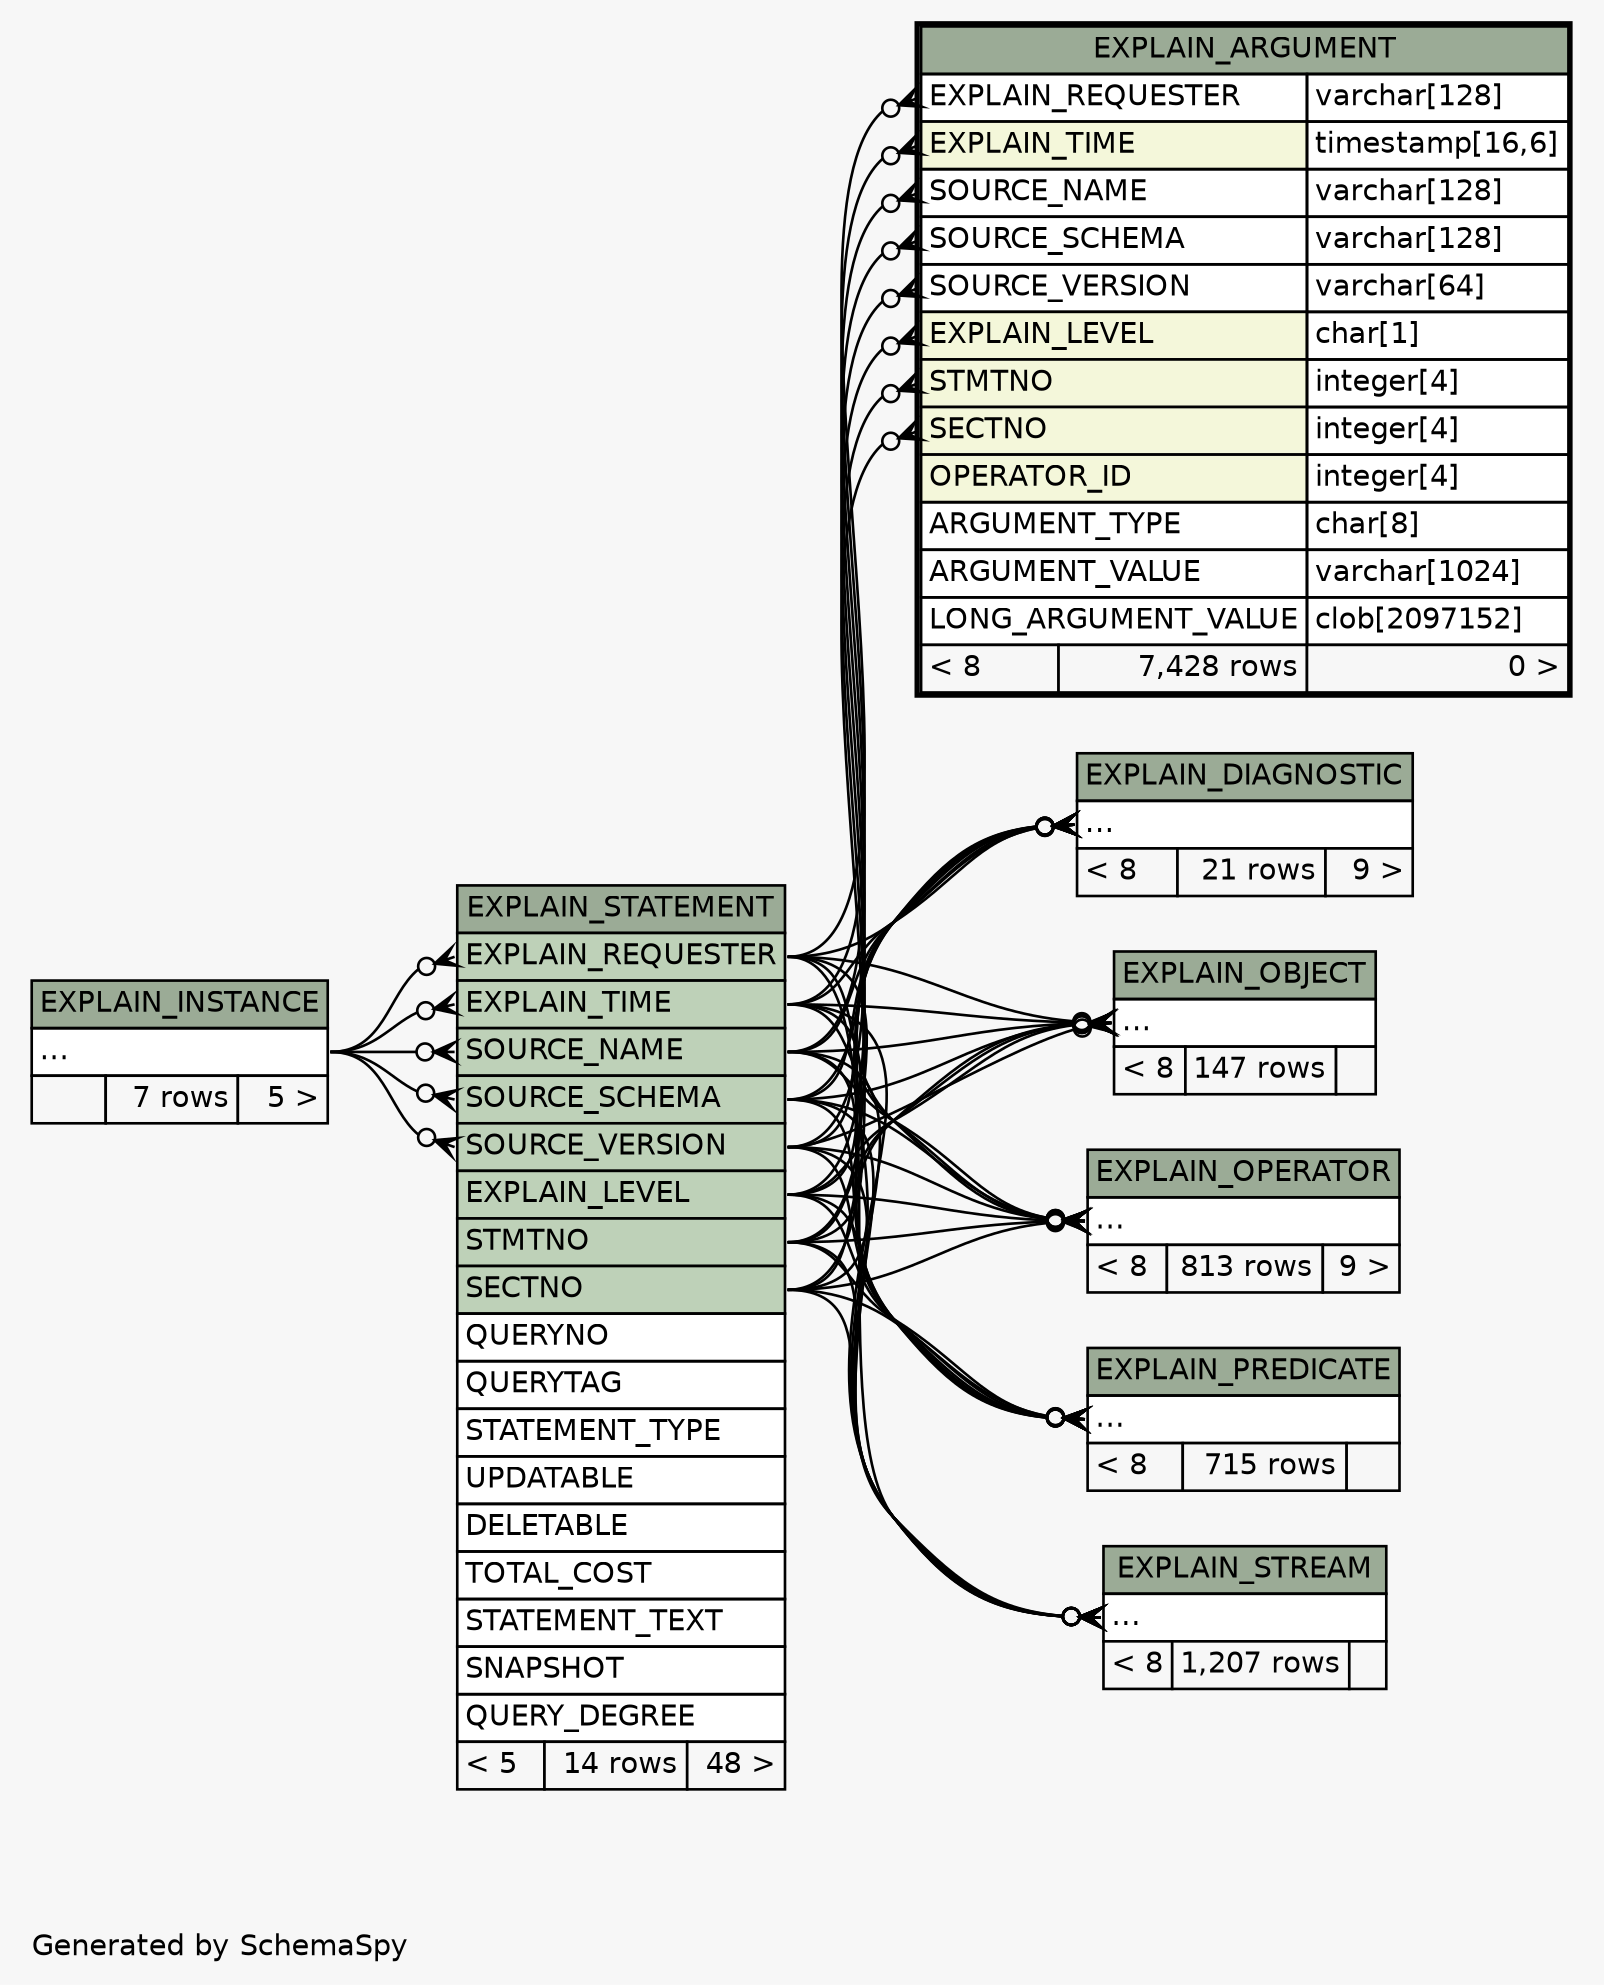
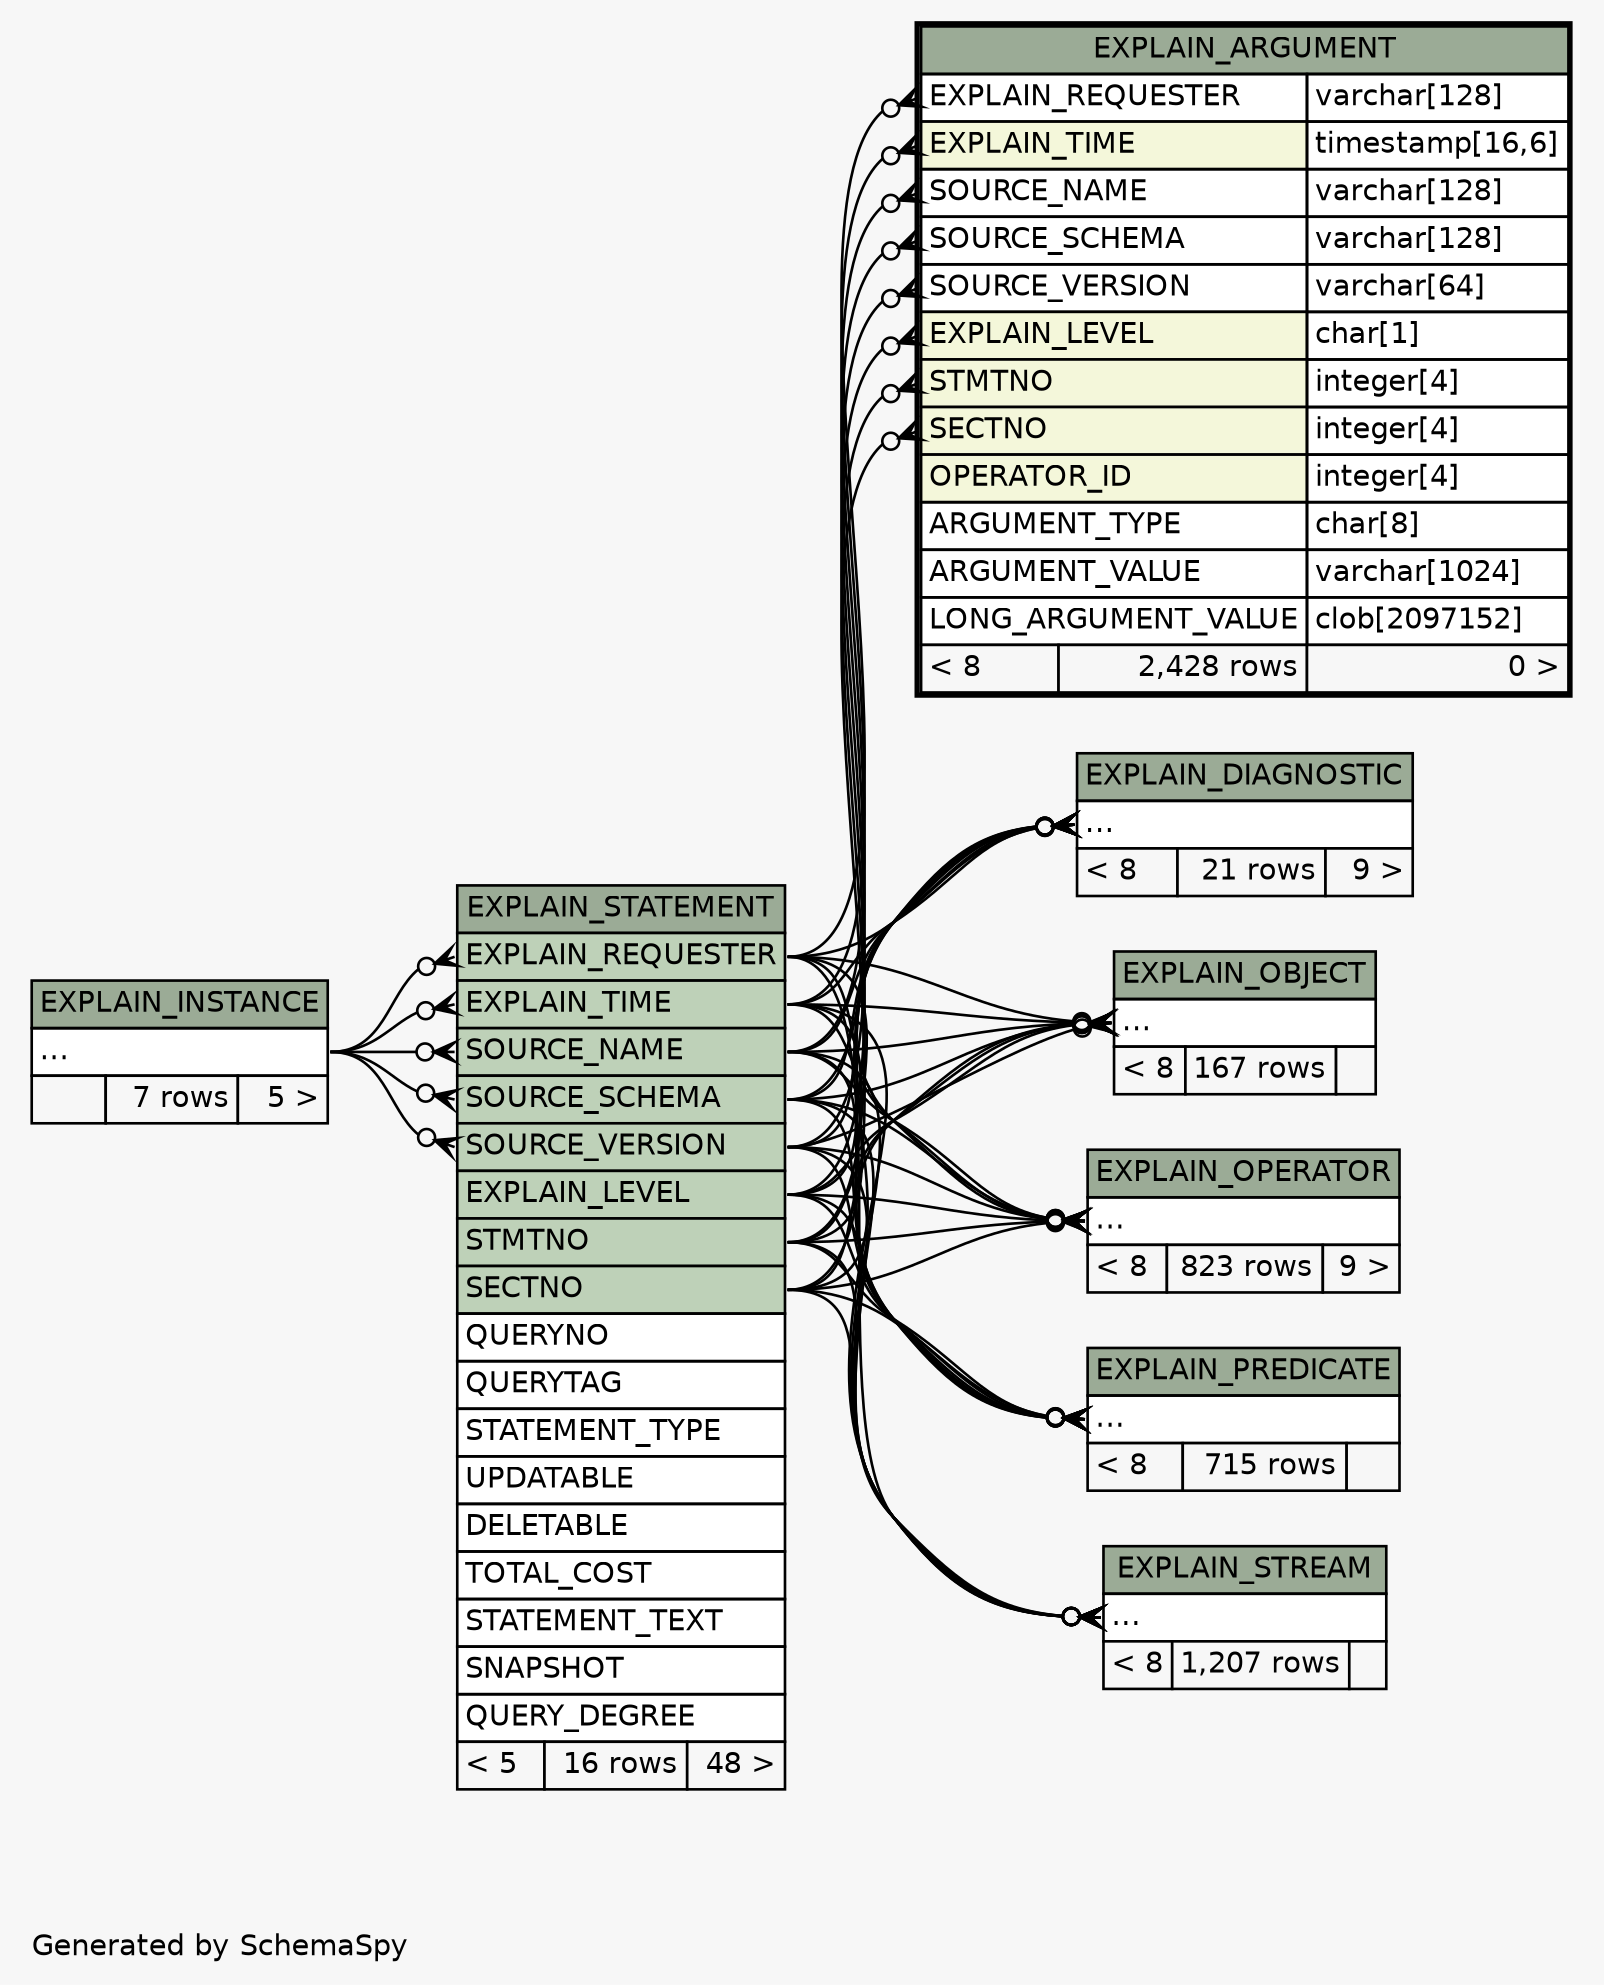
node "EXPLAIN_ARGUMENT": text "7,428 rows" -> "2,428 rows"
node "EXPLAIN_OBJECT": text "147 rows" -> "167 rows"
node "EXPLAIN_OPERATOR": text "813 rows" -> "823 rows"
node "EXPLAIN_STATEMENT": text "14 rows" -> "16 rows"
